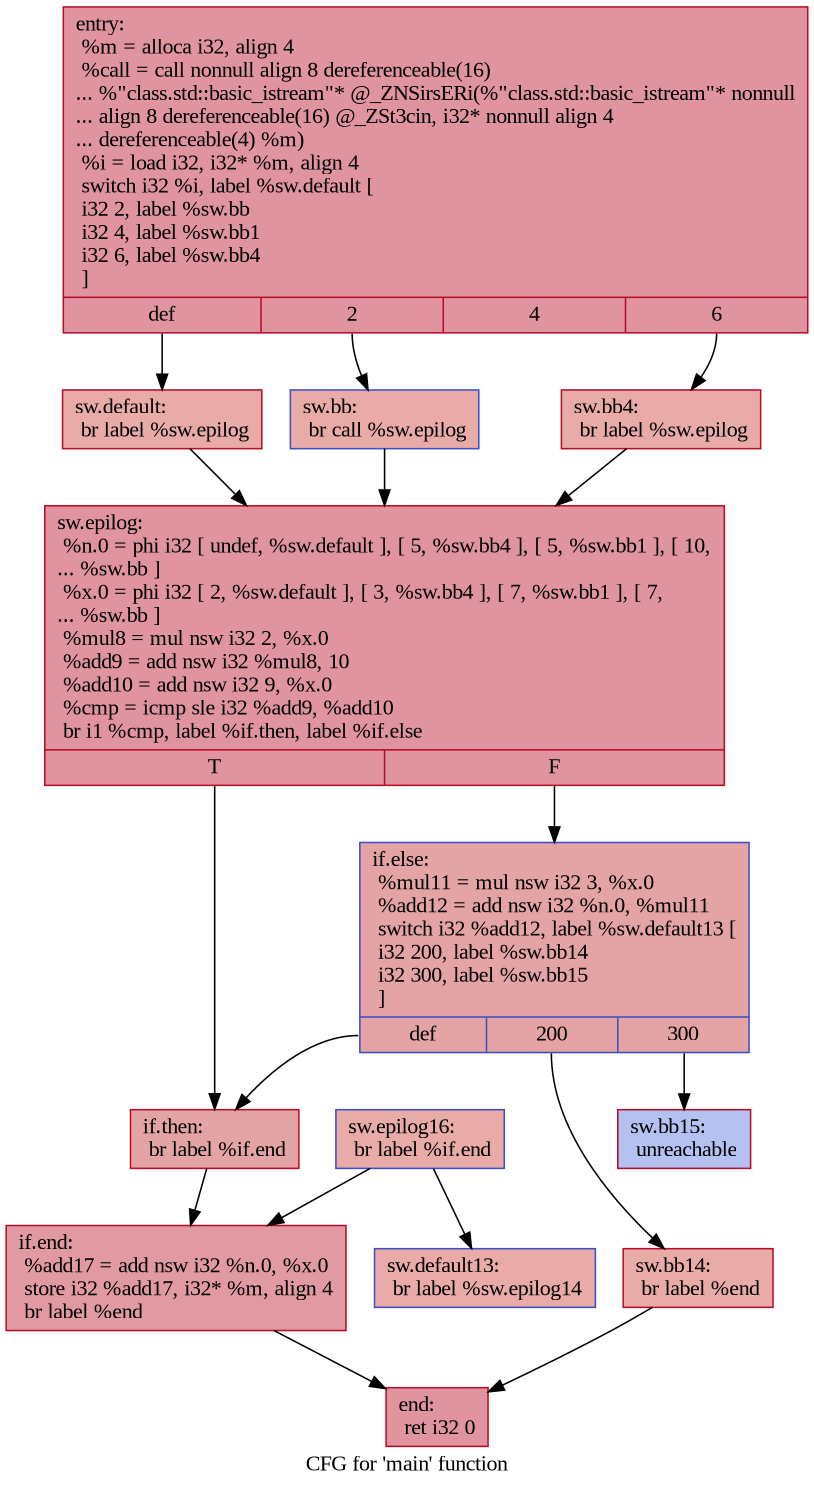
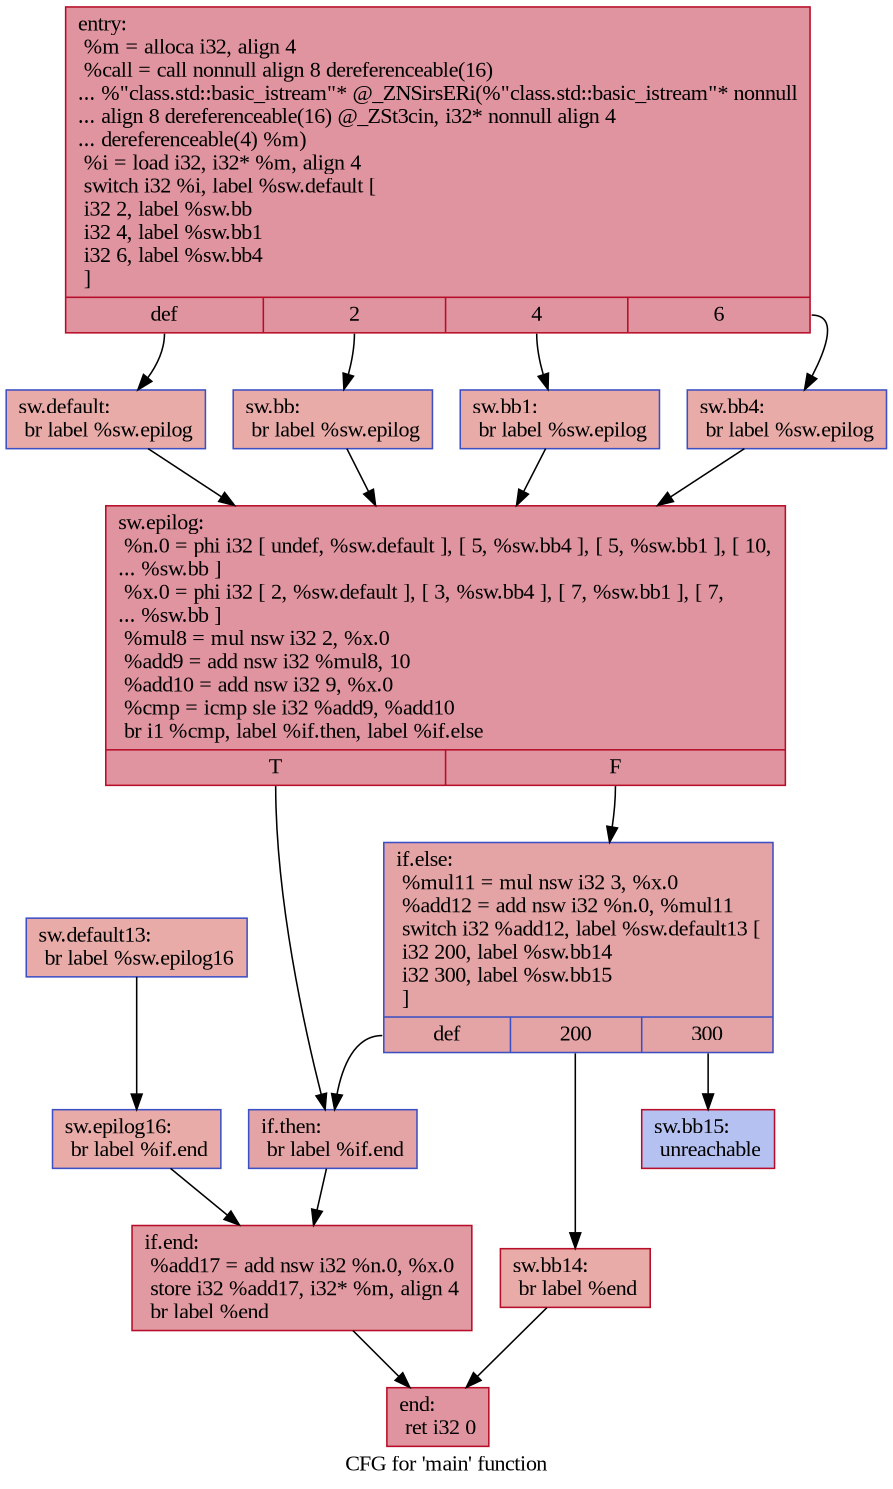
node "sw.default:": color #b70d28ff -> #3d50c3ff
node "sw.bb1:": added
node "sw.bb4:": color #b70d28ff -> #3d50c3ff
node "sw.bb:": text "br call %sw.epilog" -> "br label %sw.epilog"
node "if.then:": color #b70d28ff -> #3d50c3ff
edge "sw.epilog16:" -> "sw.default13:": reversed
node "sw.default13:": text "br label %sw.epilog14" -> "br label %sw.epilog16"
